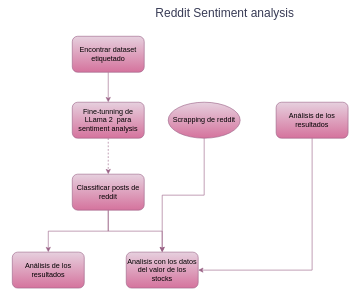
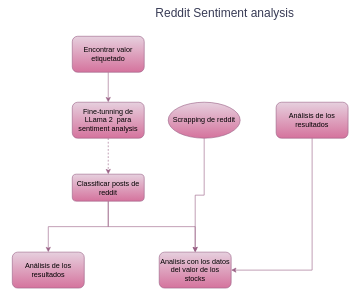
node "Encontrar dataset etiquetado": label "Encontrar dataset etiquetado" -> "Encontrar valor etiquetado"
node "Classificar posts de reddit": size 72x36 -> 72x27
node "Analisis con los datos del valor de los stocks": moved (162, 270) -> (195, 270)
